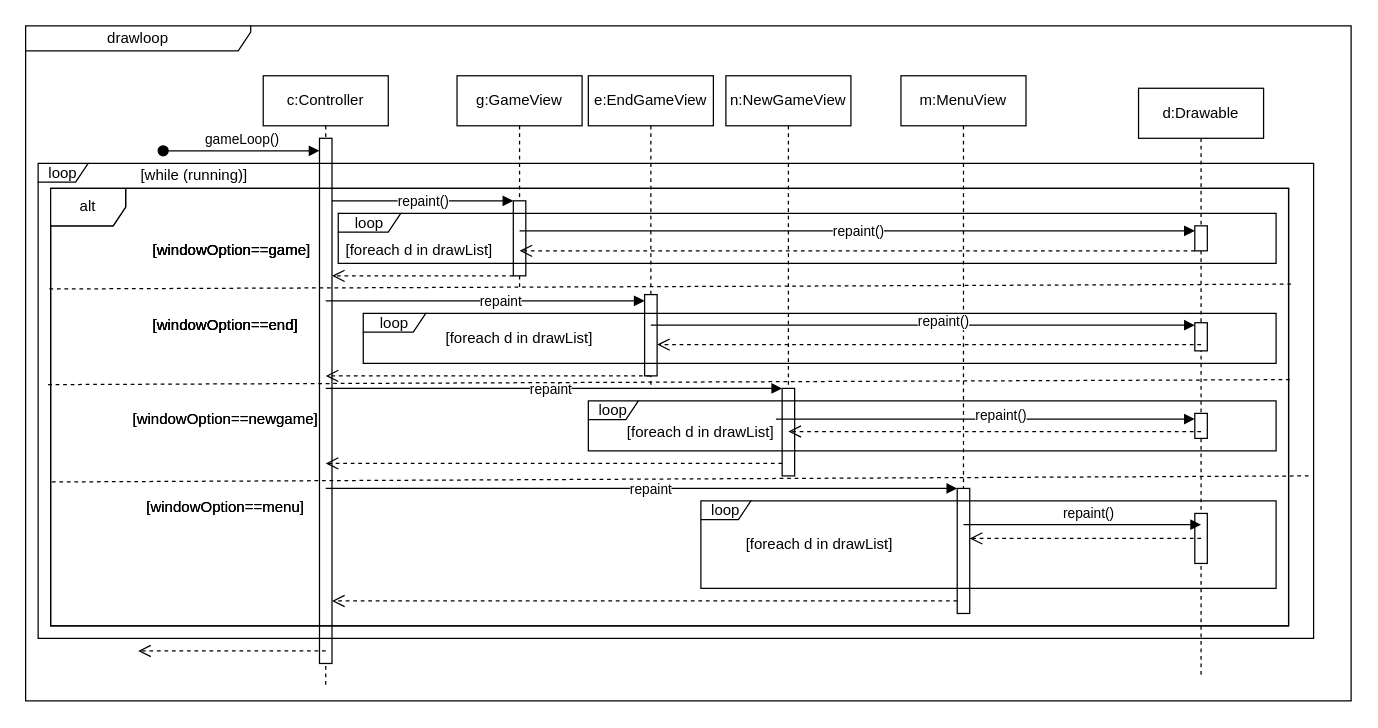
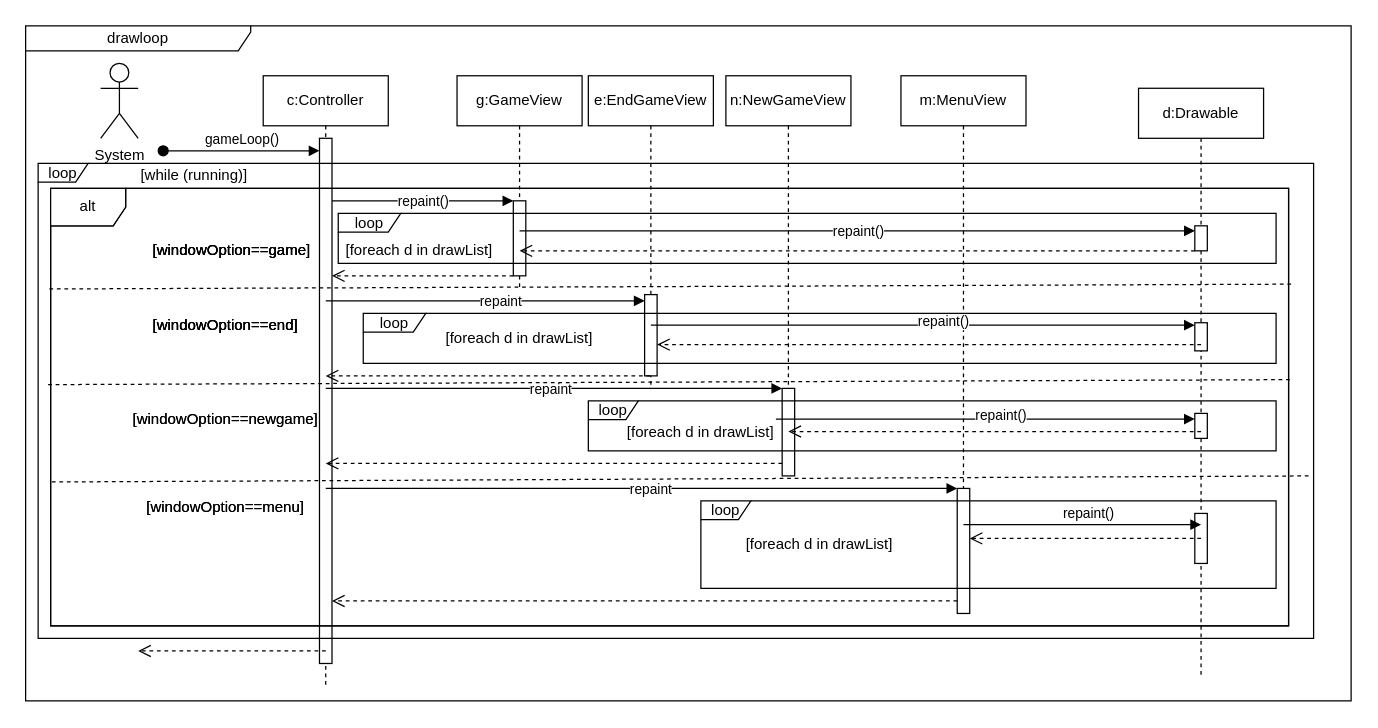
node "System": added
